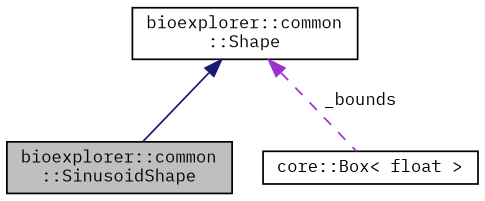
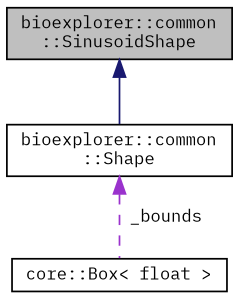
edge "bioexplorer::common ::SinusoidShape" -> "bioexplorer::common ::Shape": reversed
